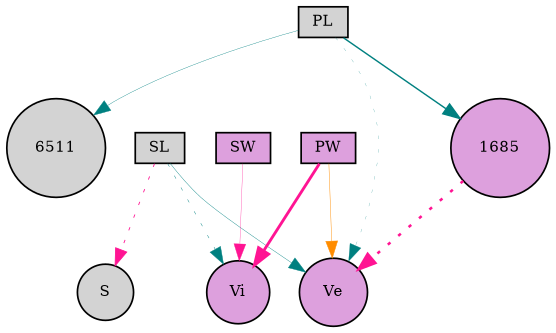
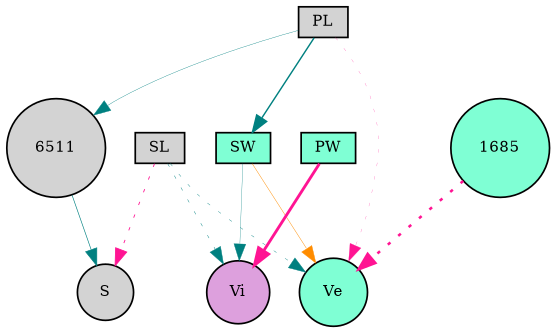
edge "PL" -> "1685": now "PL" -> "SW"
edge "PL" -> "Ve": color teal -> deeppink
node "SW": fillcolor plum -> aquamarine
node "PW": fillcolor plum -> aquamarine
node "1685": fillcolor plum -> aquamarine
edge "PW" -> "Ve": now "SW" -> "Ve"
edge "SW" -> "Vi": color deeppink -> teal
edge "SL" -> "Ve": style solid -> dotted
edge "6511" -> "S": added
node "Ve": fillcolor plum -> aquamarine
